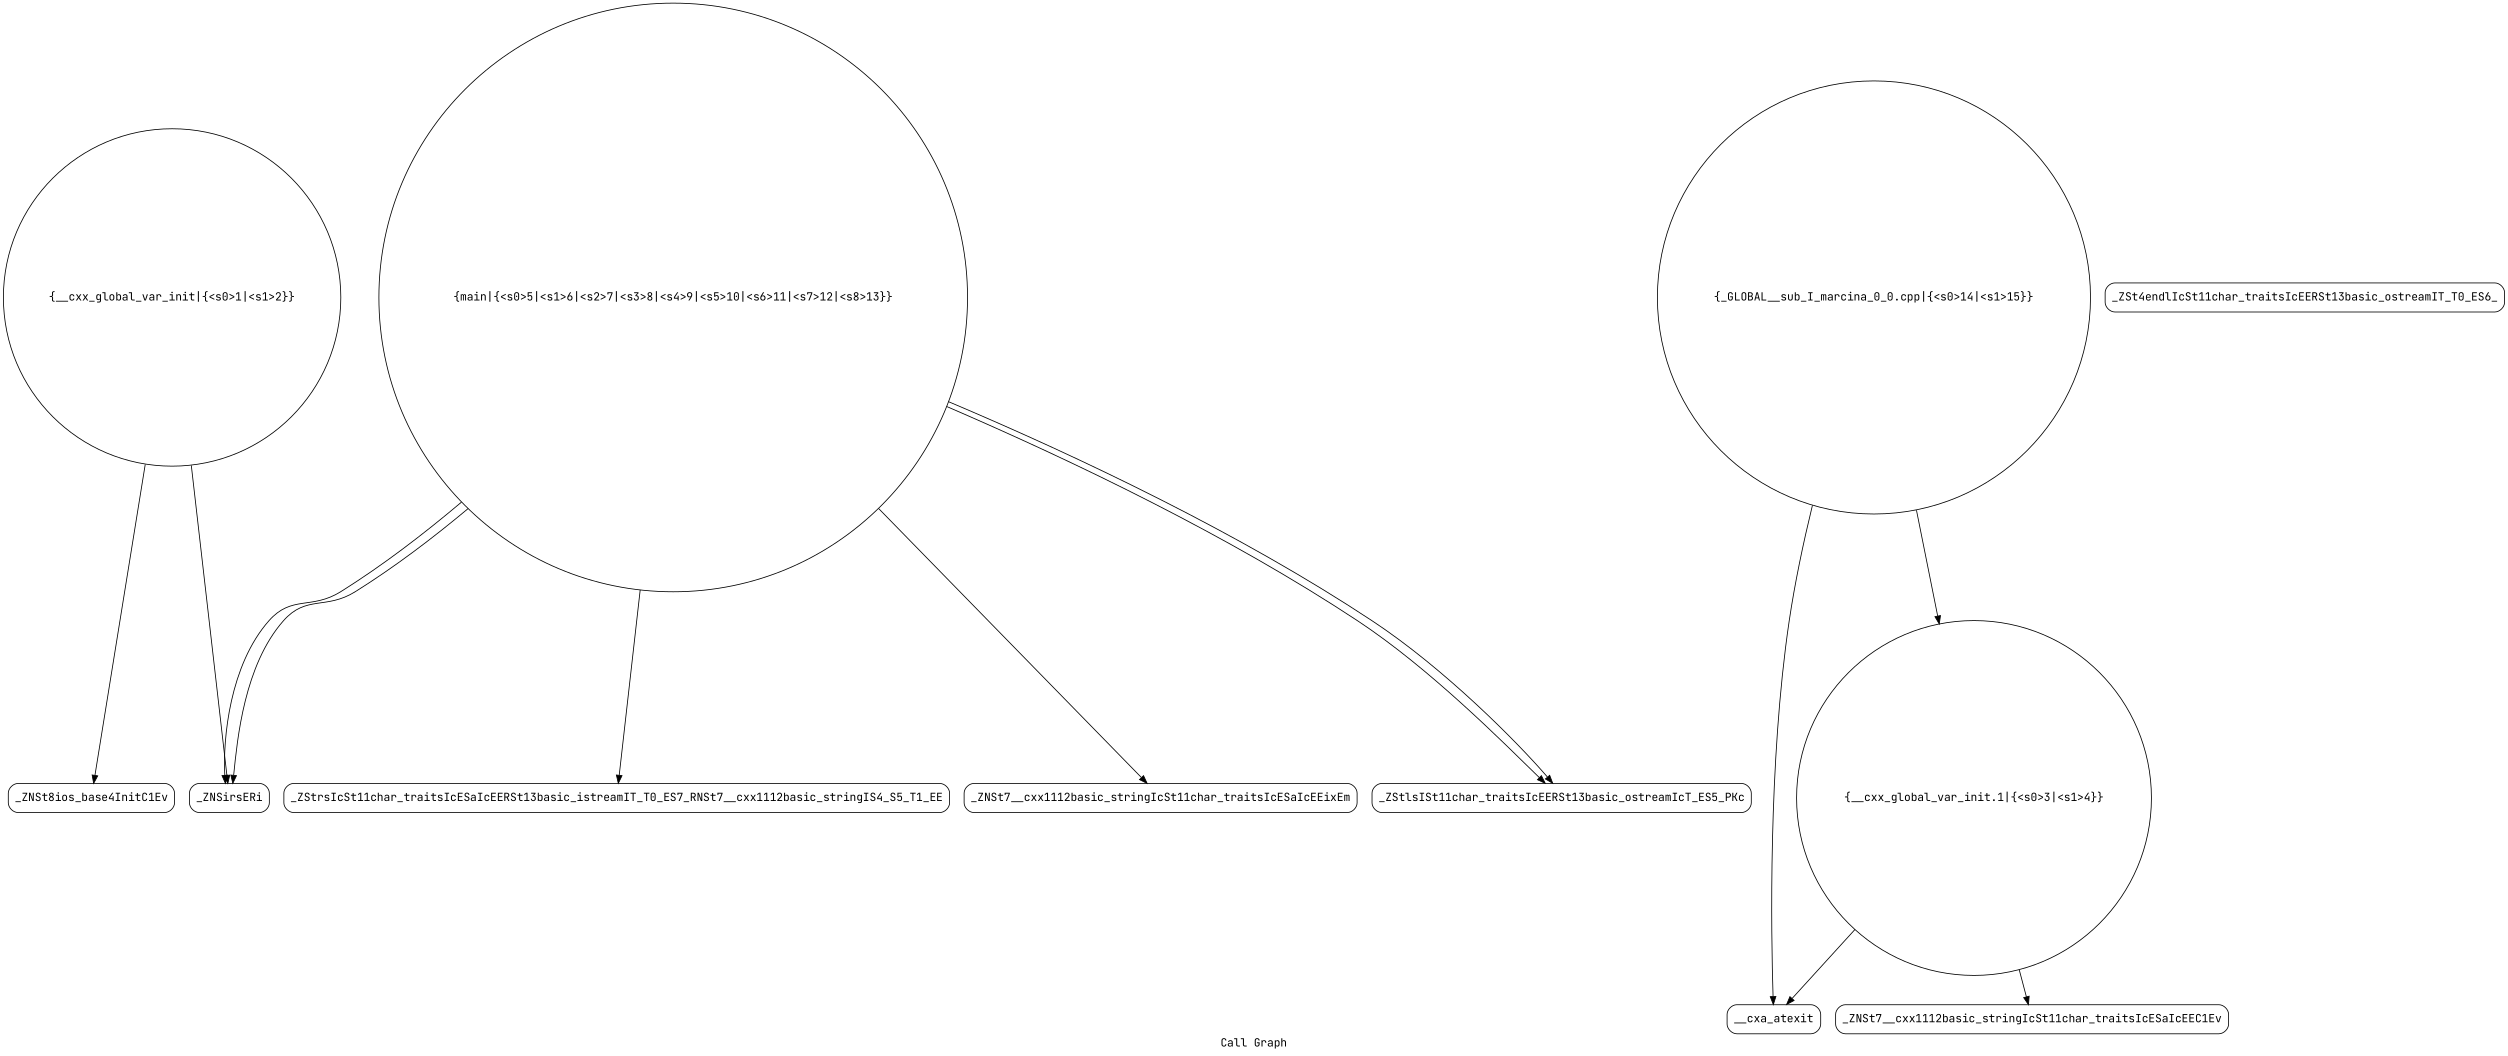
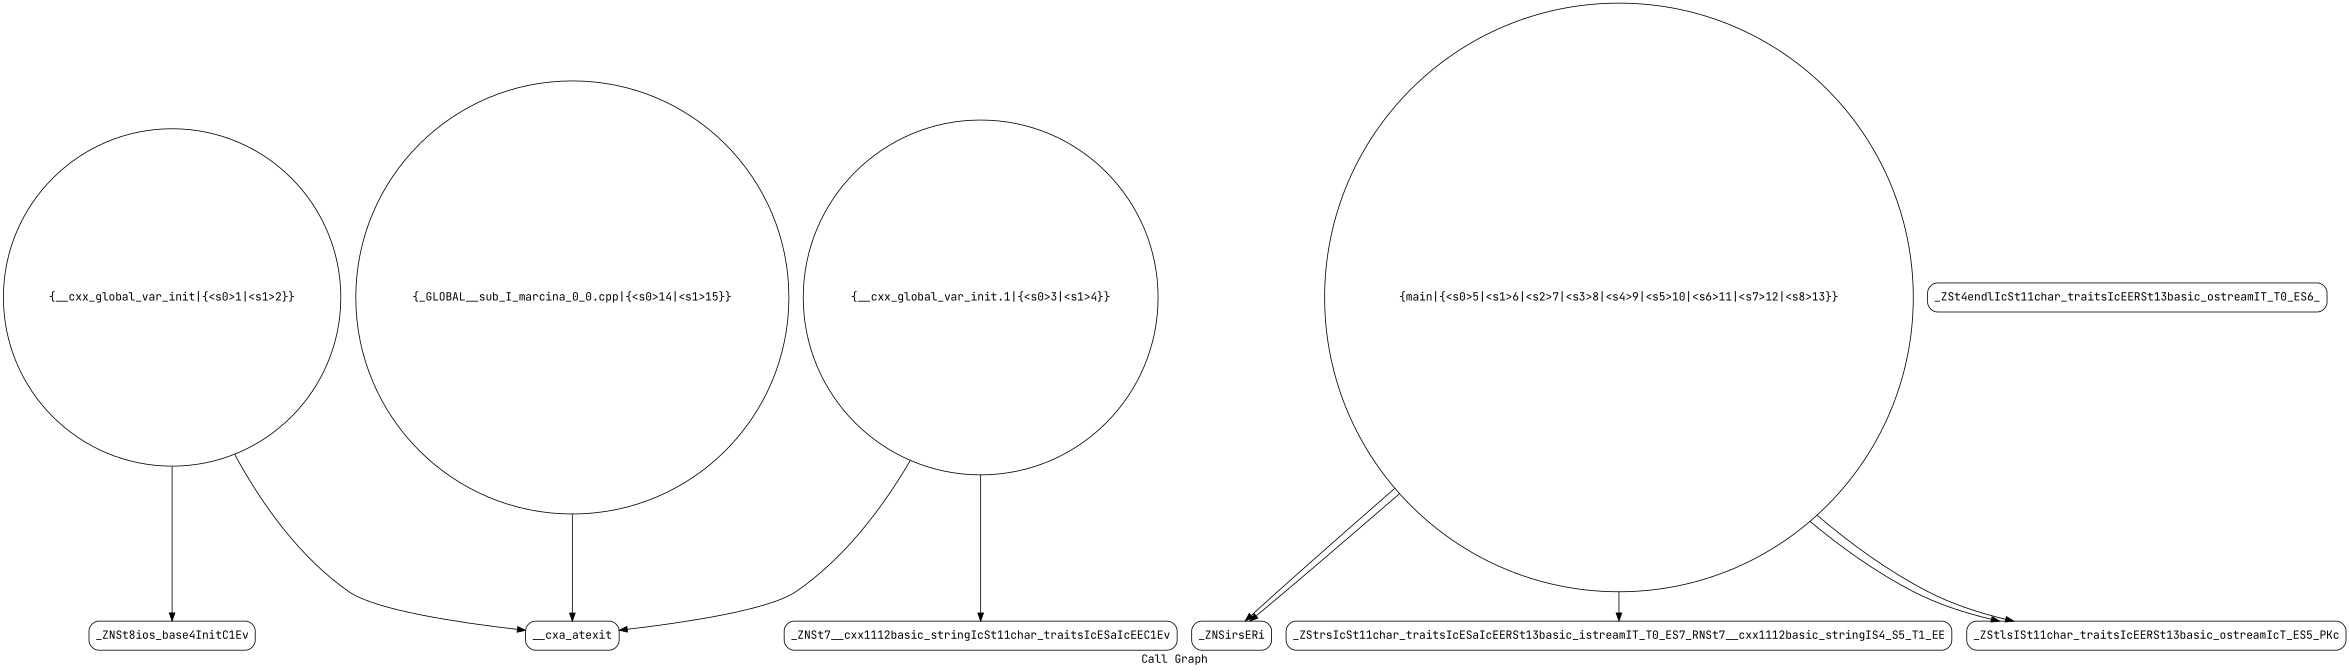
edge "{_GLOBAL__sub_I_marcina_0_0.cpp|{<s0>14|<s1>15}}" -> "{__cxx_global_var_init.1|{<s0>3|<s1>4}}": removed
edge "{__cxx_global_var_init|{<s0>1|<s1>2}}" -> "_ZNSirsERi": now "{__cxx_global_var_init|{<s0>1|<s1>2}}" -> "__cxa_atexit"
node "_ZNSt7__cxx1112basic_stringIcSt11char_traitsIcESaIcEEixEm": removed
